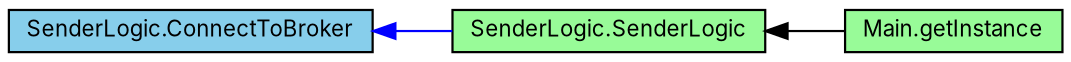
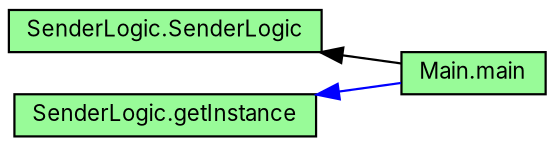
node "SenderLogic.ConnectToBroker": removed
node "Main.getInstance": label "Main.getInstance" -> "Main.main"
node "SenderLogic.getInstance": added
